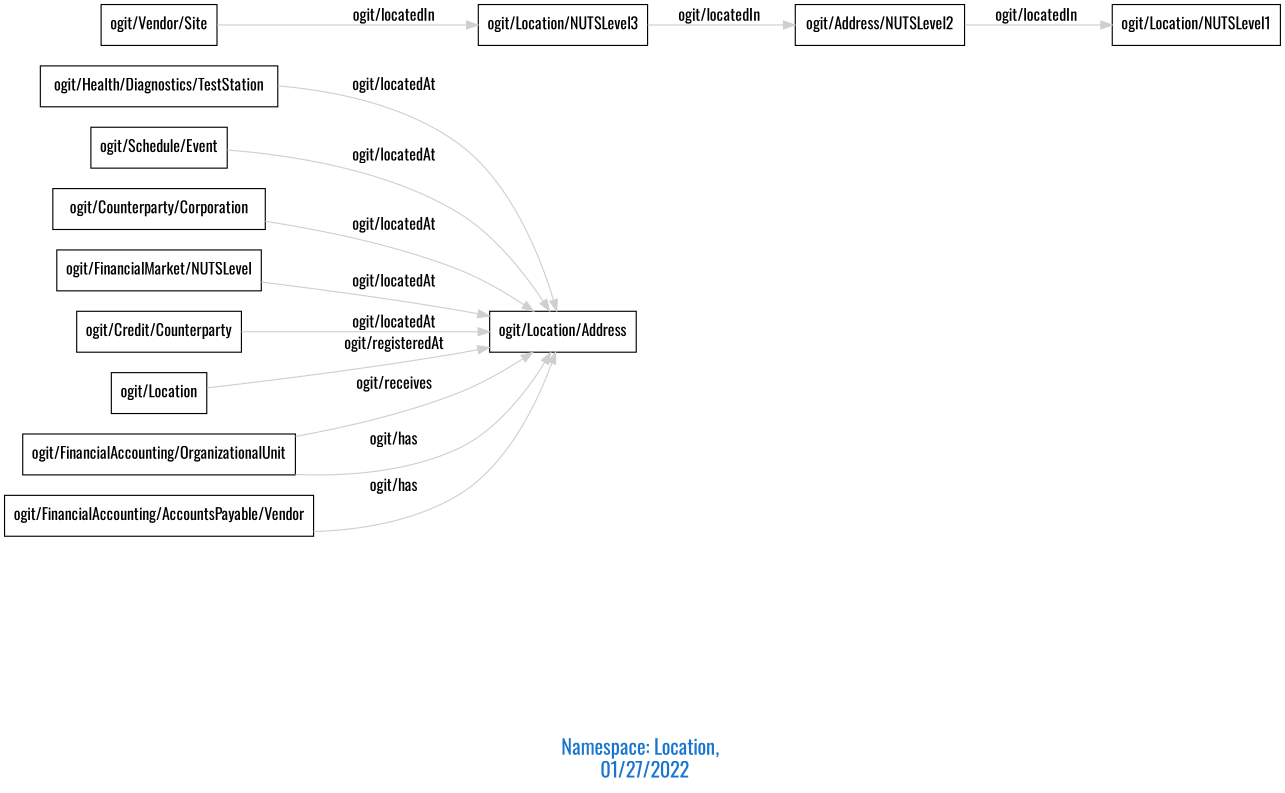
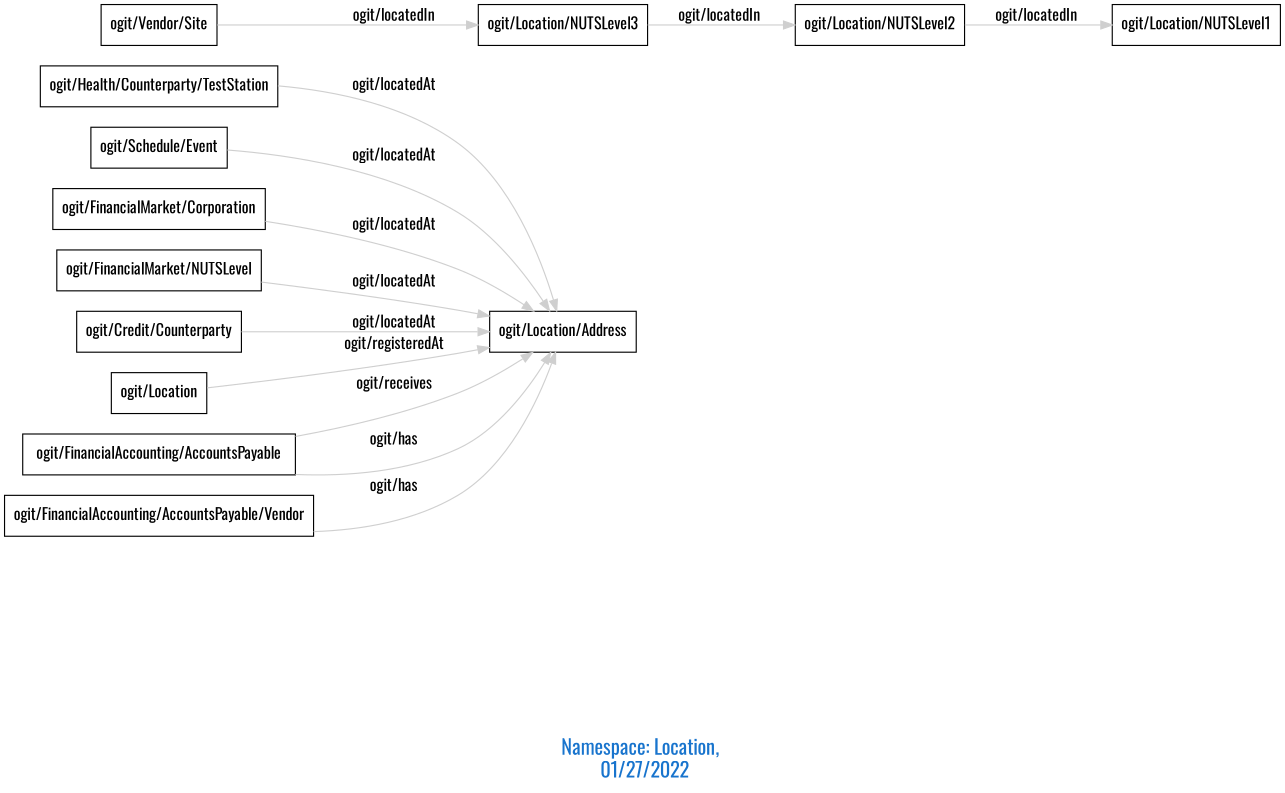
node "ogit/Address/NUTSLevel2": label "ogit/Address/NUTSLevel2" -> "ogit/Location/NUTSLevel2"
node "ogit/Health/Diagnostics/TestStation": label "ogit/Health/Diagnostics/TestStation" -> "ogit/Health/Counterparty/TestStation"
node "ogit/Counterparty/Corporation": label "ogit/Counterparty/Corporation" -> "ogit/FinancialMarket/Corporation"
node "ogit/FinancialAccounting/OrganizationalUnit": label "ogit/FinancialAccounting/OrganizationalUnit" -> "ogit/FinancialAccounting/AccountsPayable"
